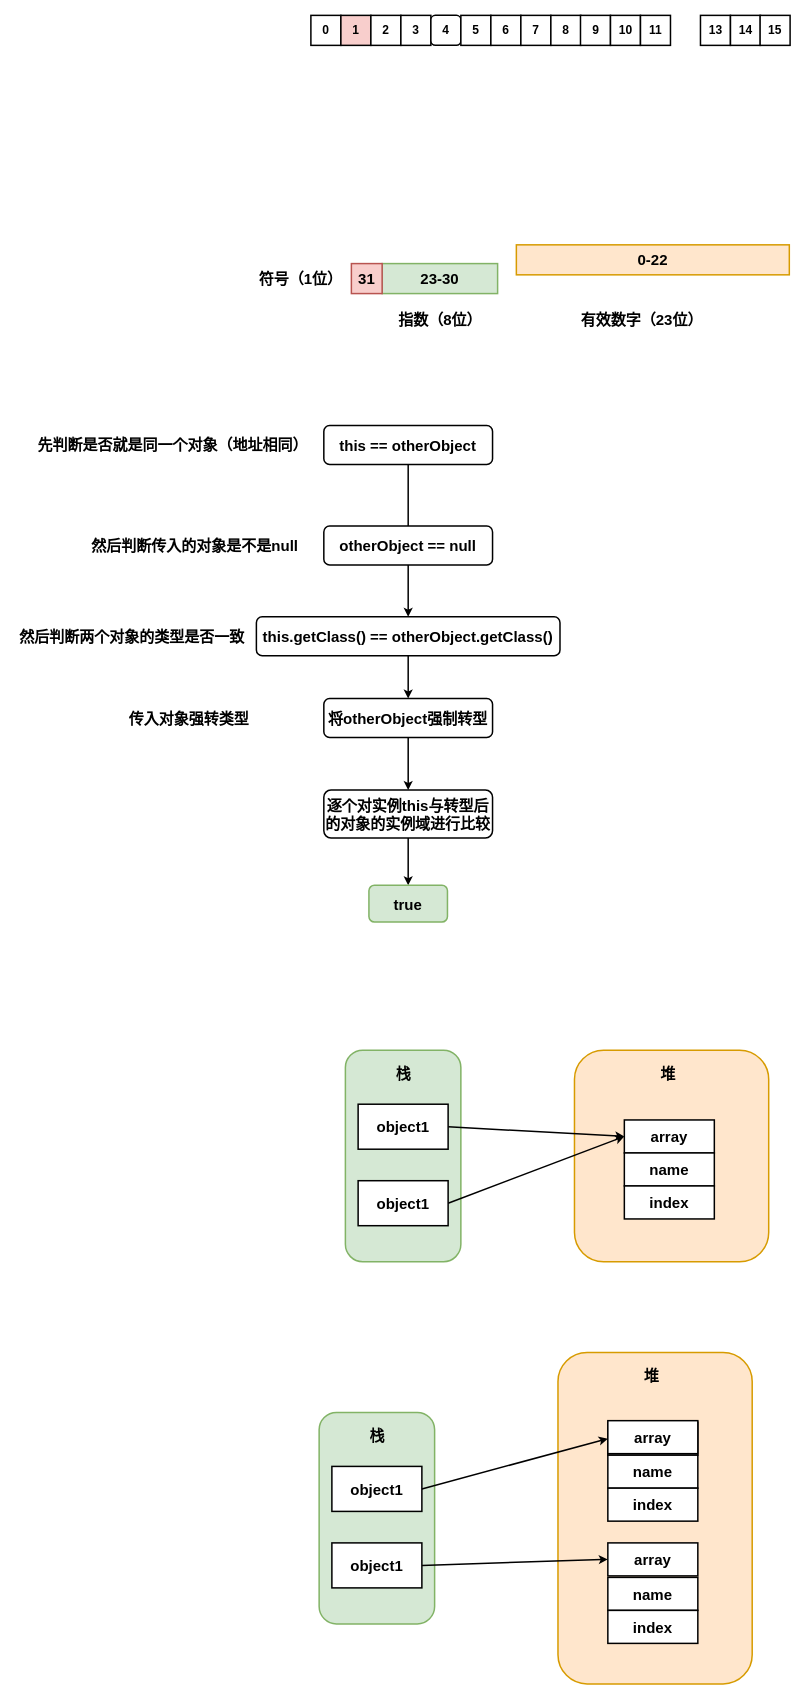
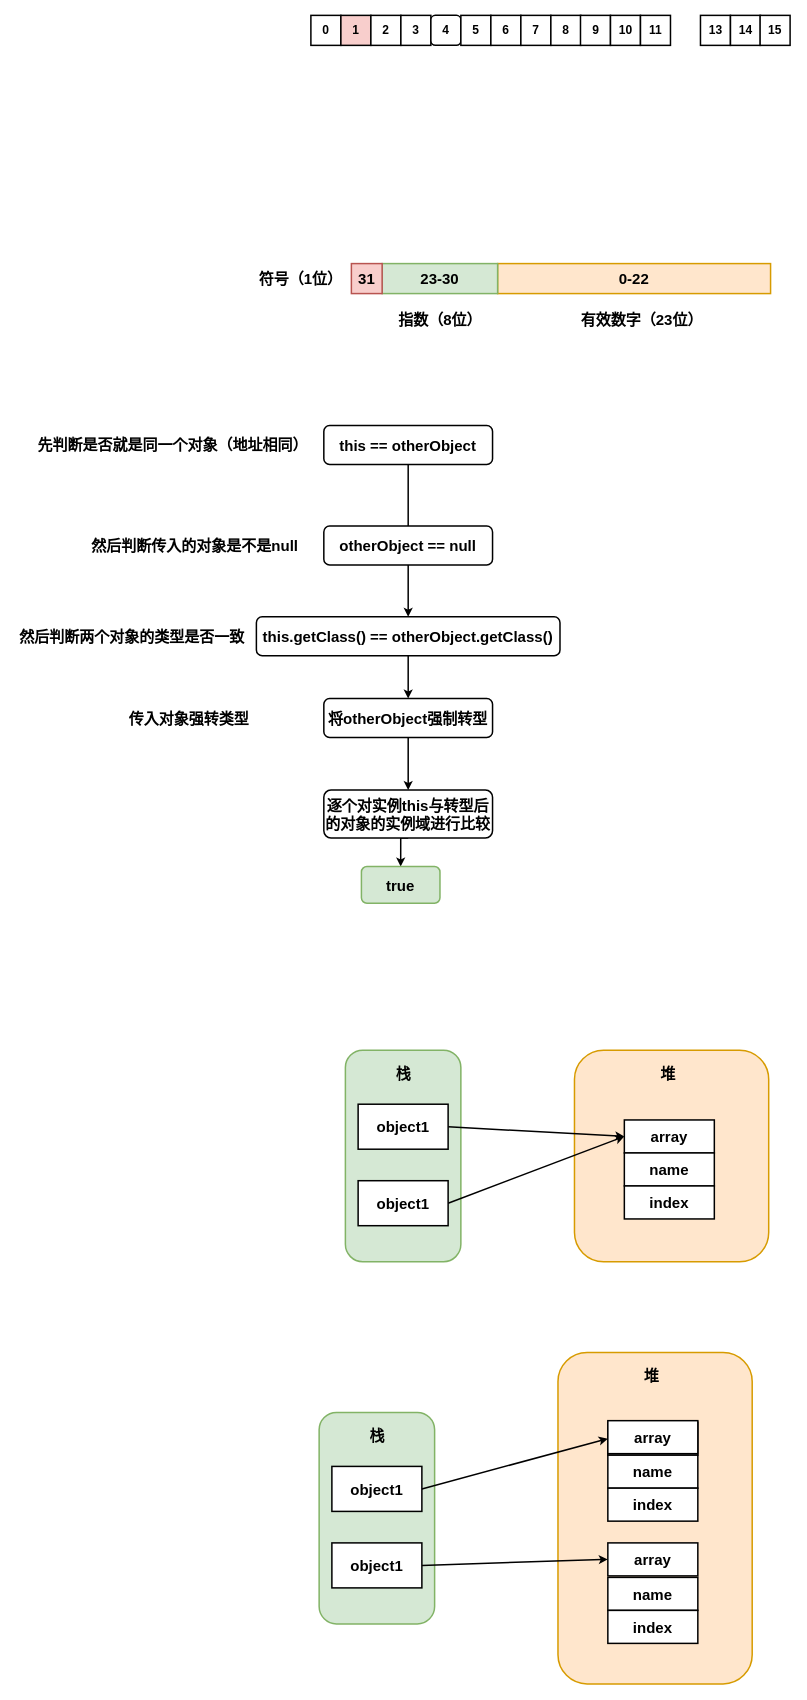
node "0-22": moved (653, 260) -> (634, 279)
node "true": moved (408, 904) -> (401, 885)
